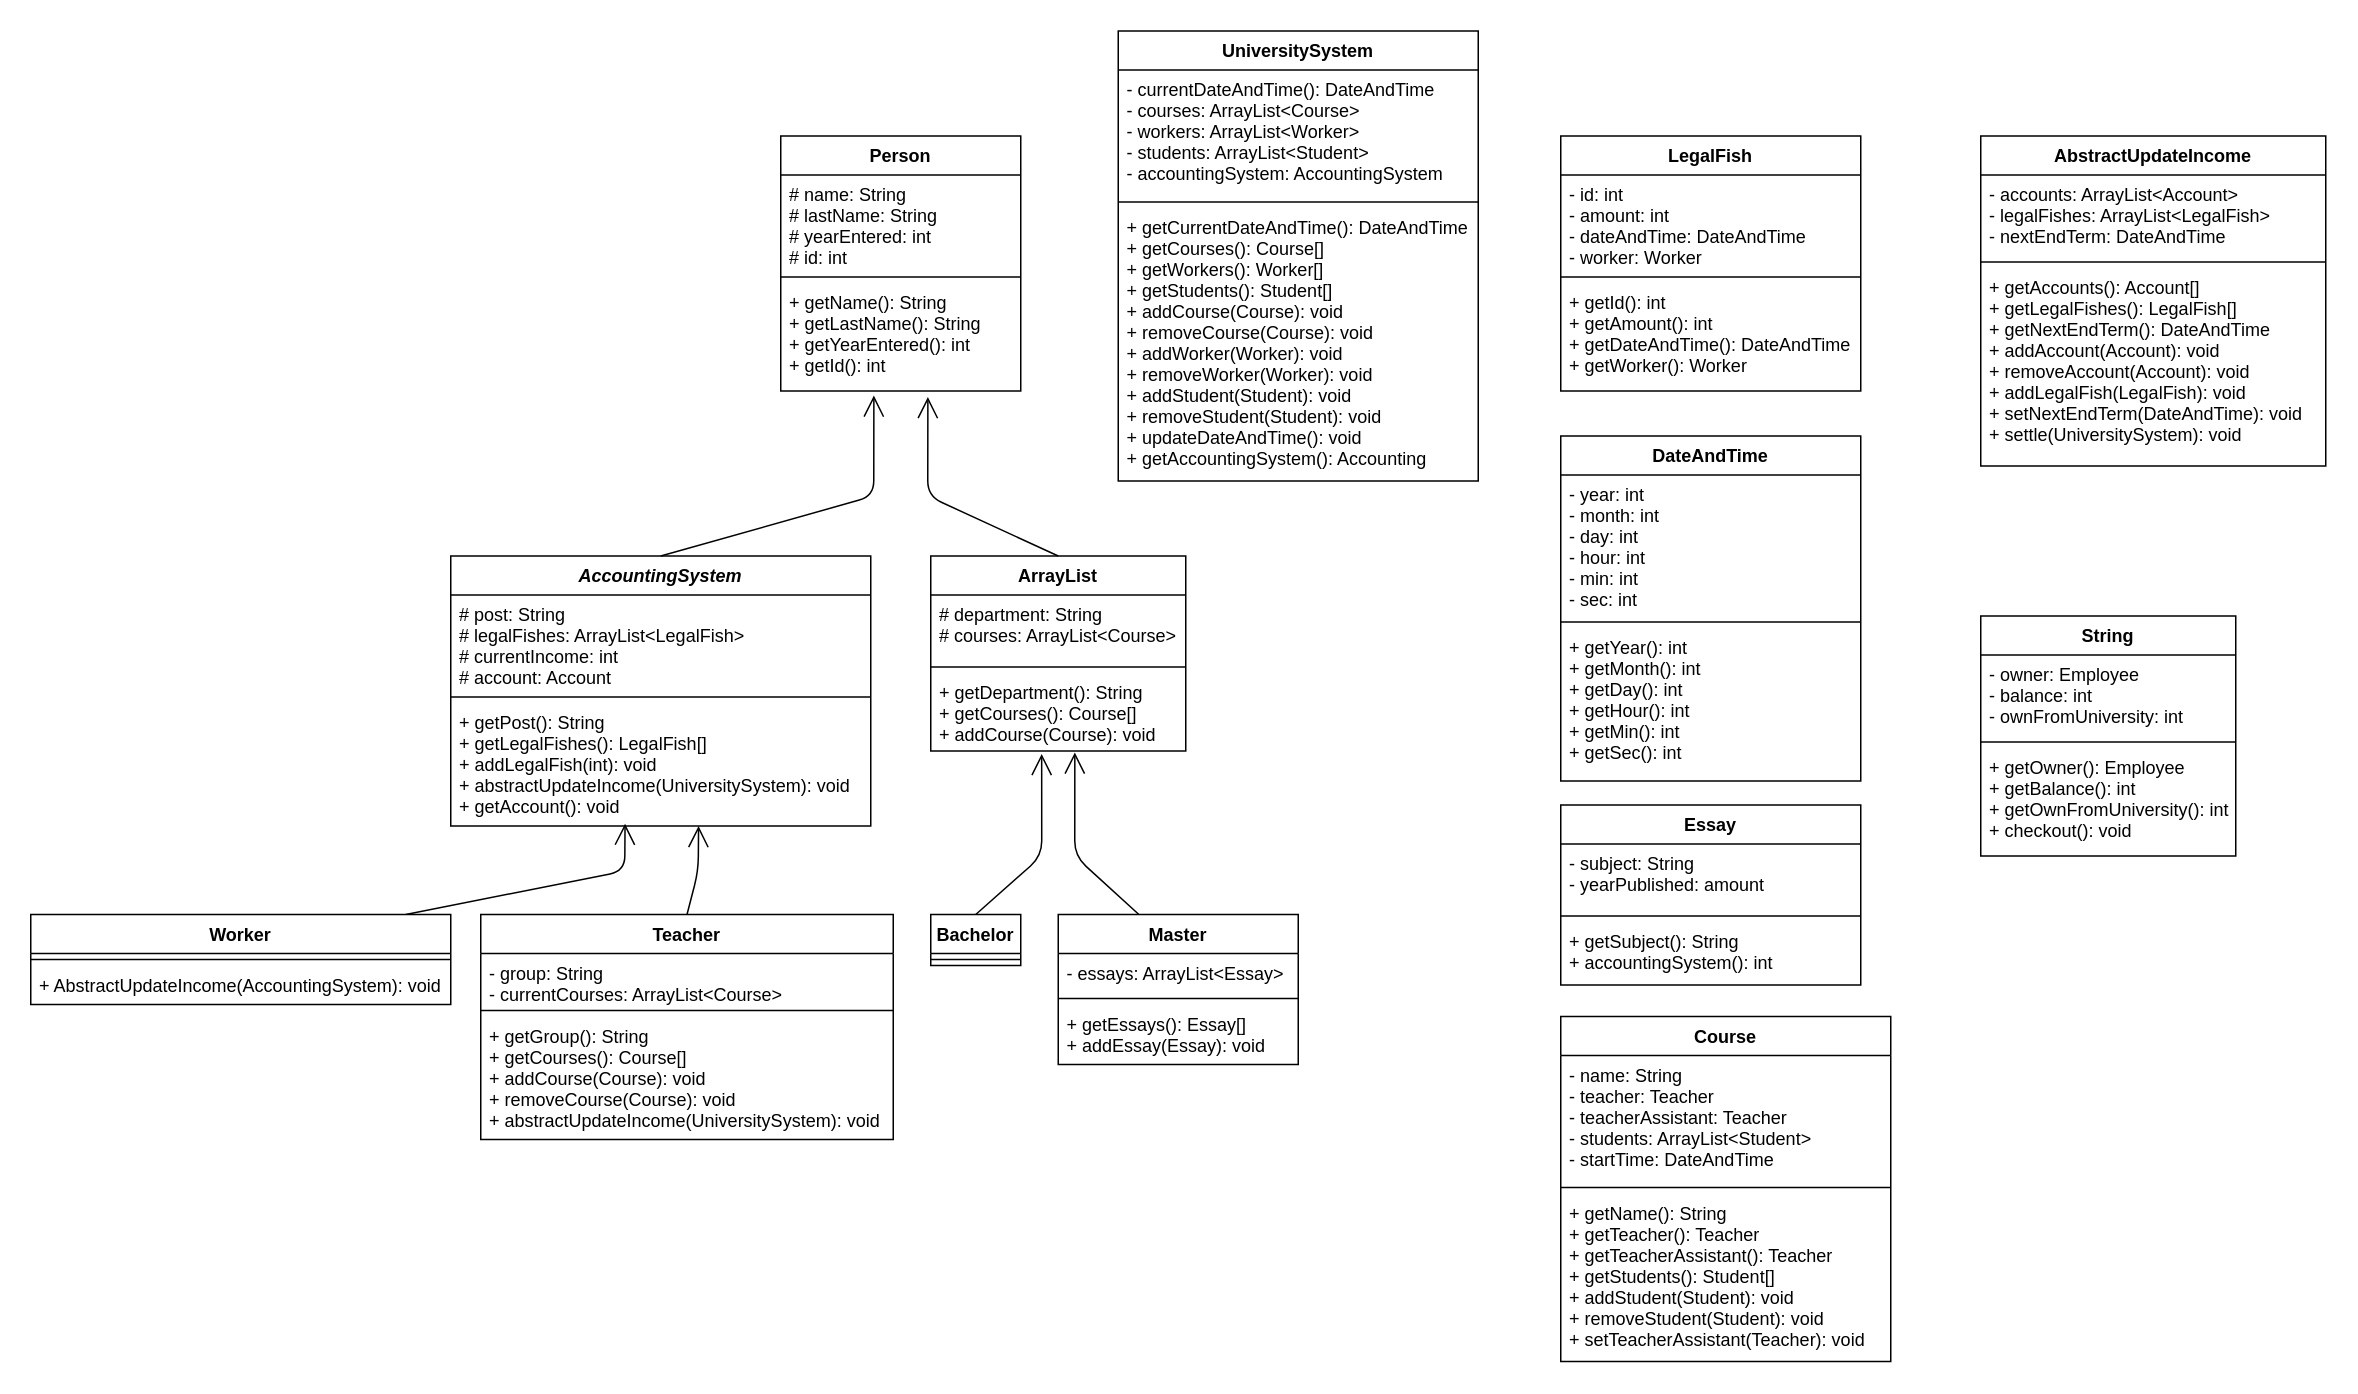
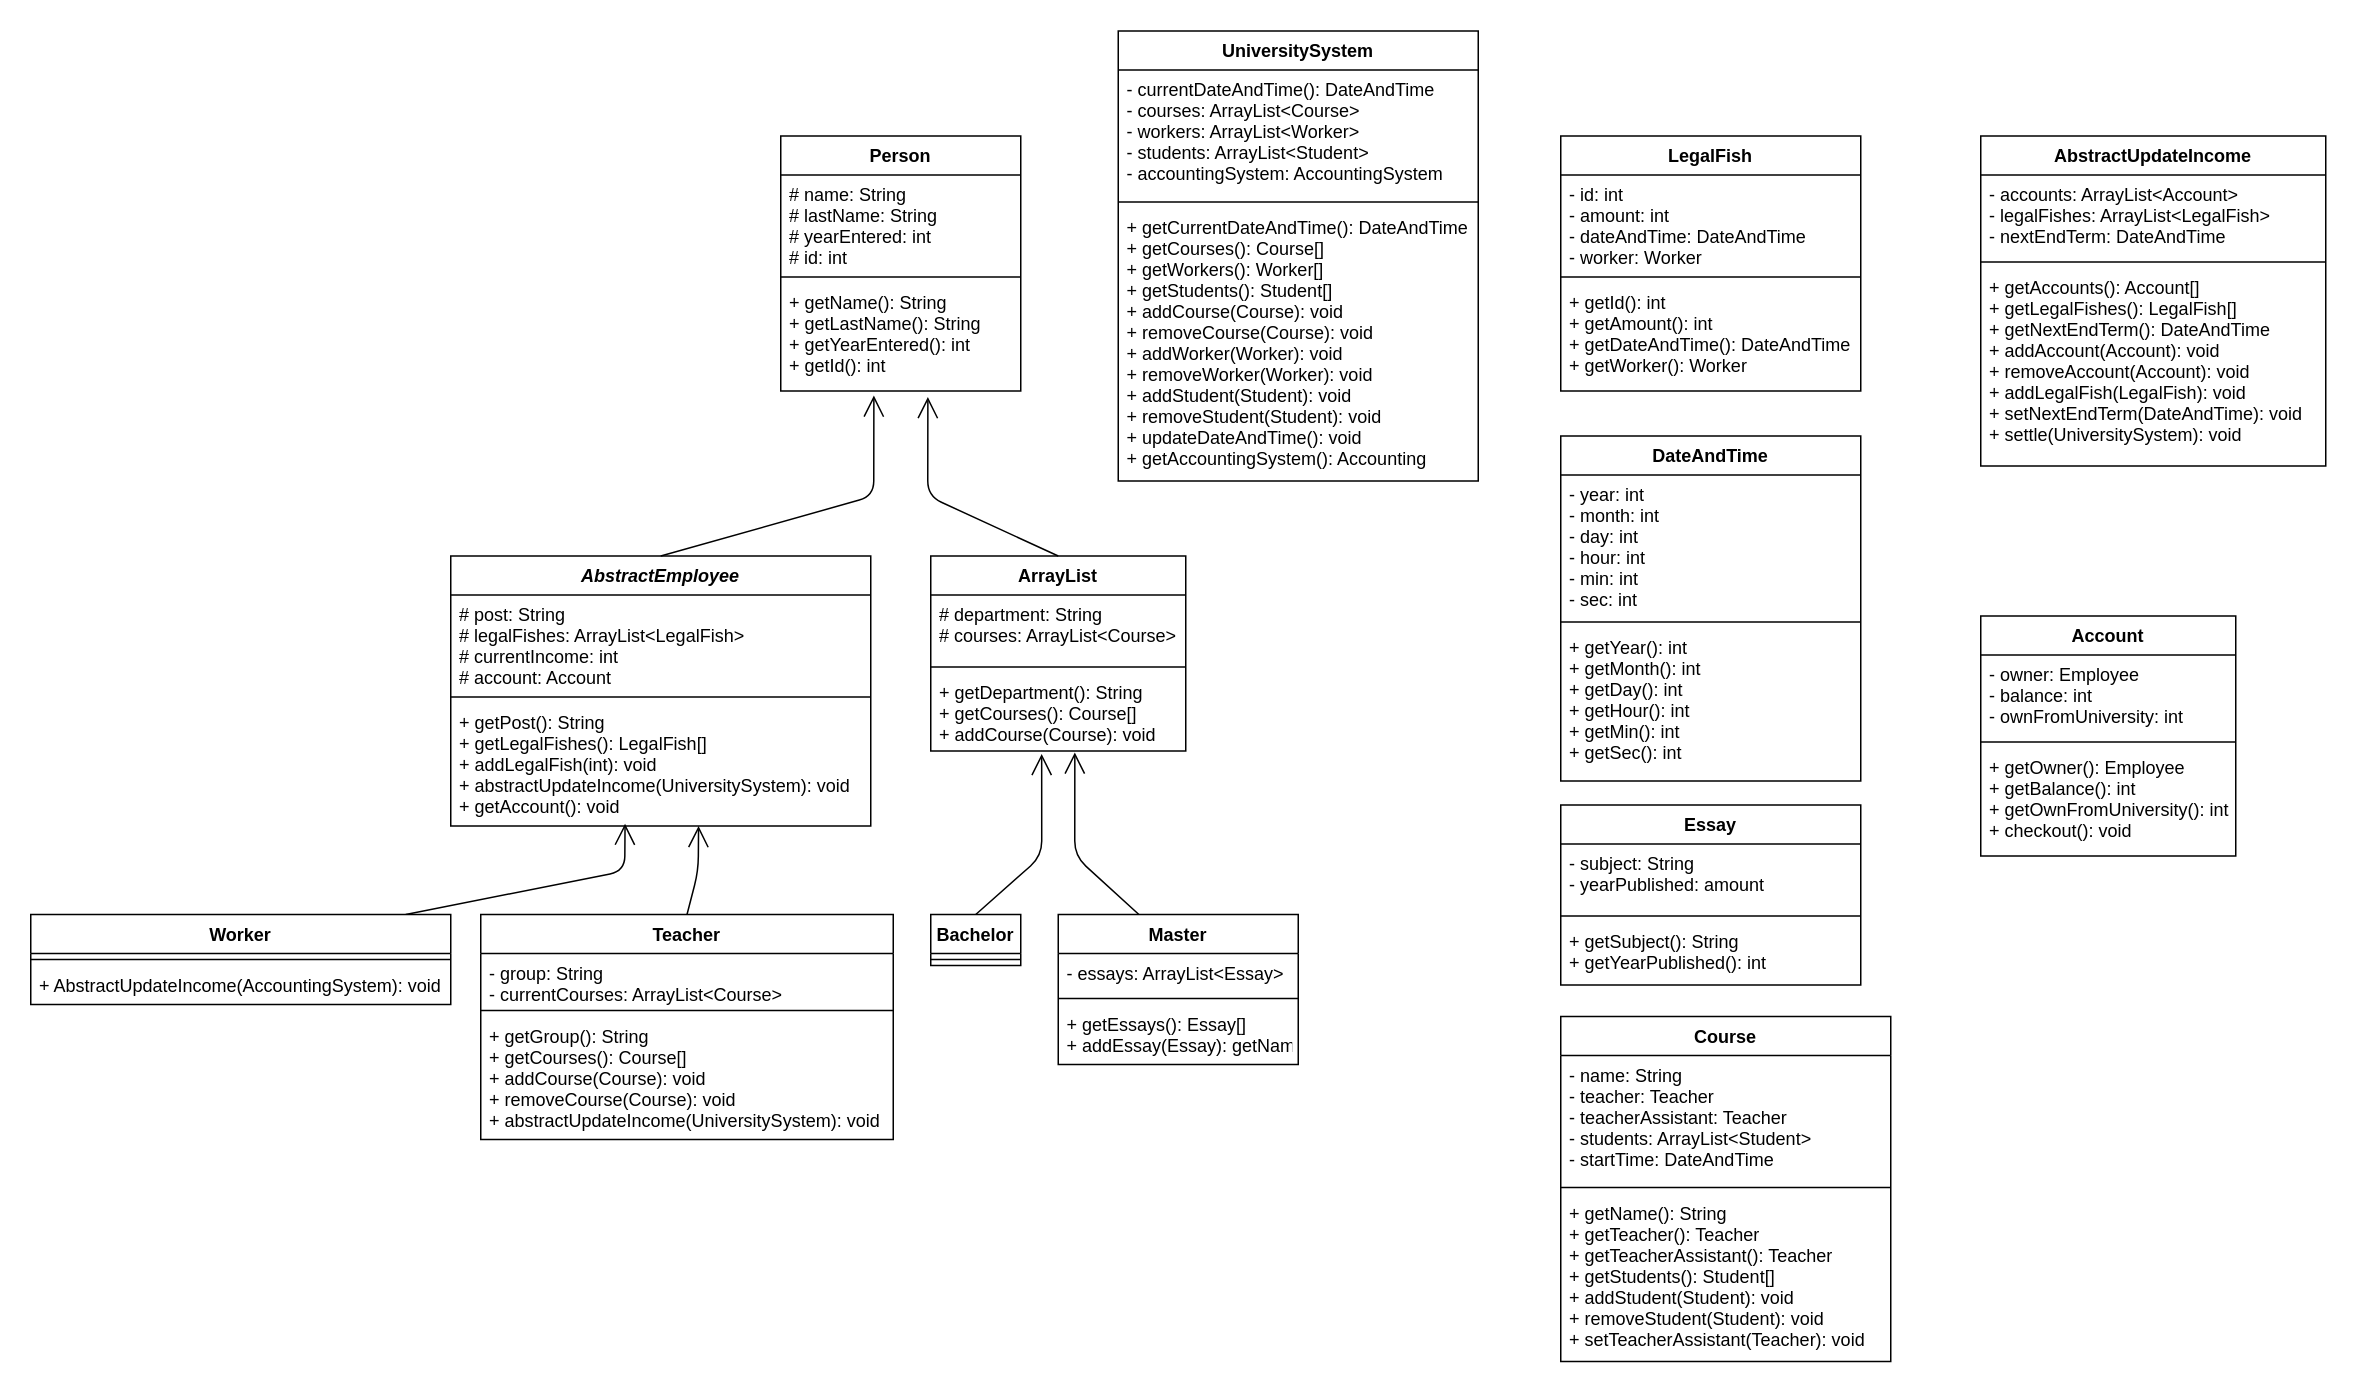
node "AccountingSystem": label "AccountingSystem" -> "AbstractEmployee"
node "String": label "String" -> "Account"
node "+ getSubject(): String + accountingSystem(): int": label "+ getSubject(): String + accountingSystem(): int" -> "+ getSubject(): String + getYearPublished(): int"
node "+ getEssays(): Essay[] + addEssay(Essay): void": label "+ getEssays(): Essay[] + addEssay(Essay): void" -> "+ getEssays(): Essay[] + addEssay(Essay): getName"
